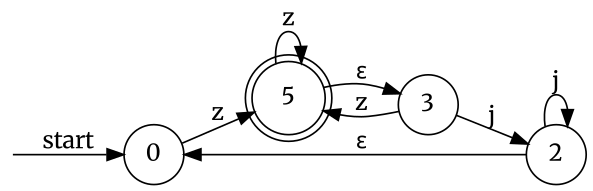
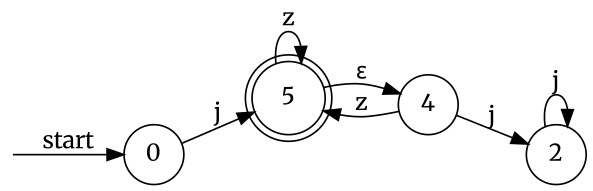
node "3": label "3" -> "4"
edge "0" -> "5": label "z" -> "j"
edge "2" -> "0": removed, label "ε"
